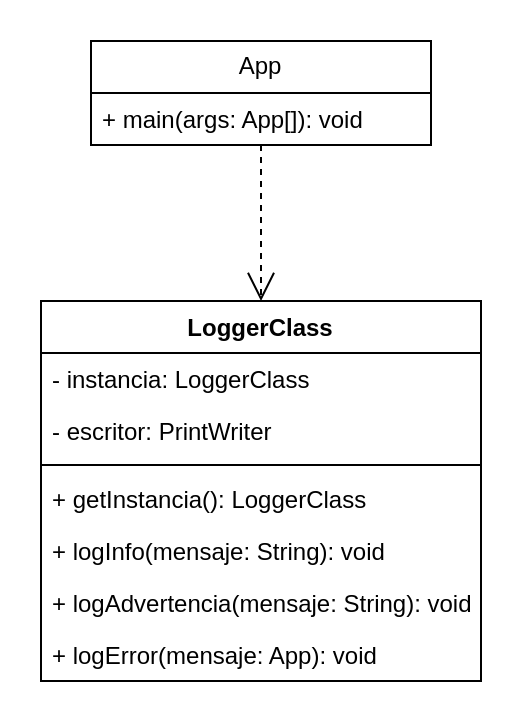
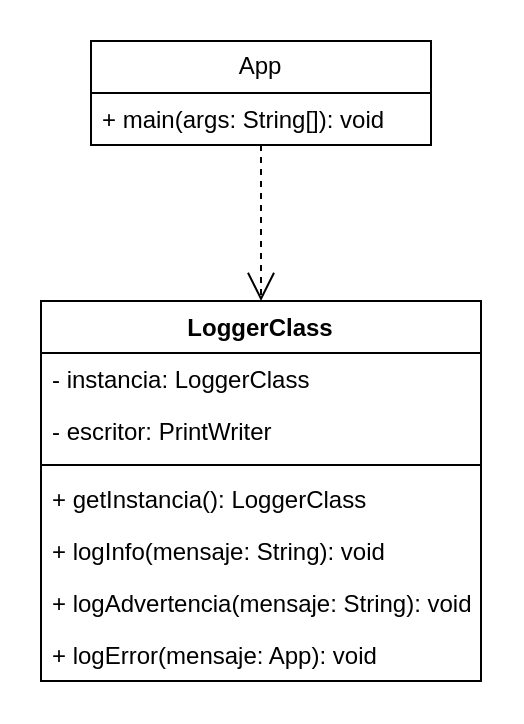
node "+ main(args: App[]): void": label "+ main(args: App[]): void" -> "+ main(args: String[]): void"
